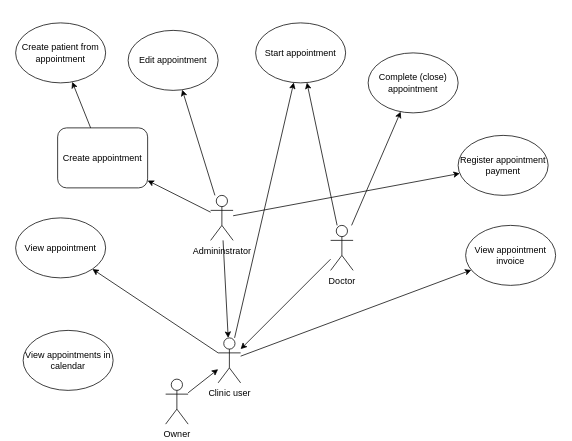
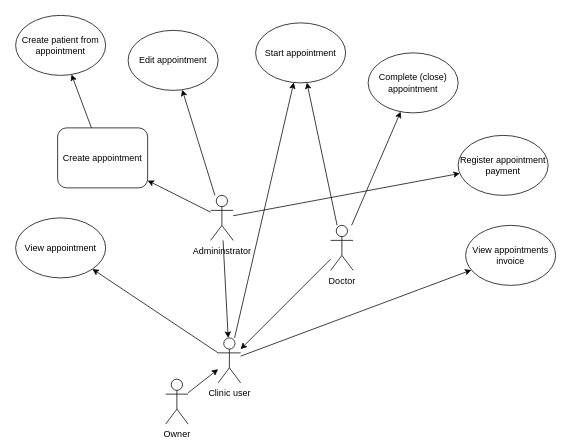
node "Create patient from appointment": moved (60, 53) -> (60, 45)
node "View appointment invoice": label "View appointment invoice" -> "View appointments invoice"
node "View appointments in calendar": removed
